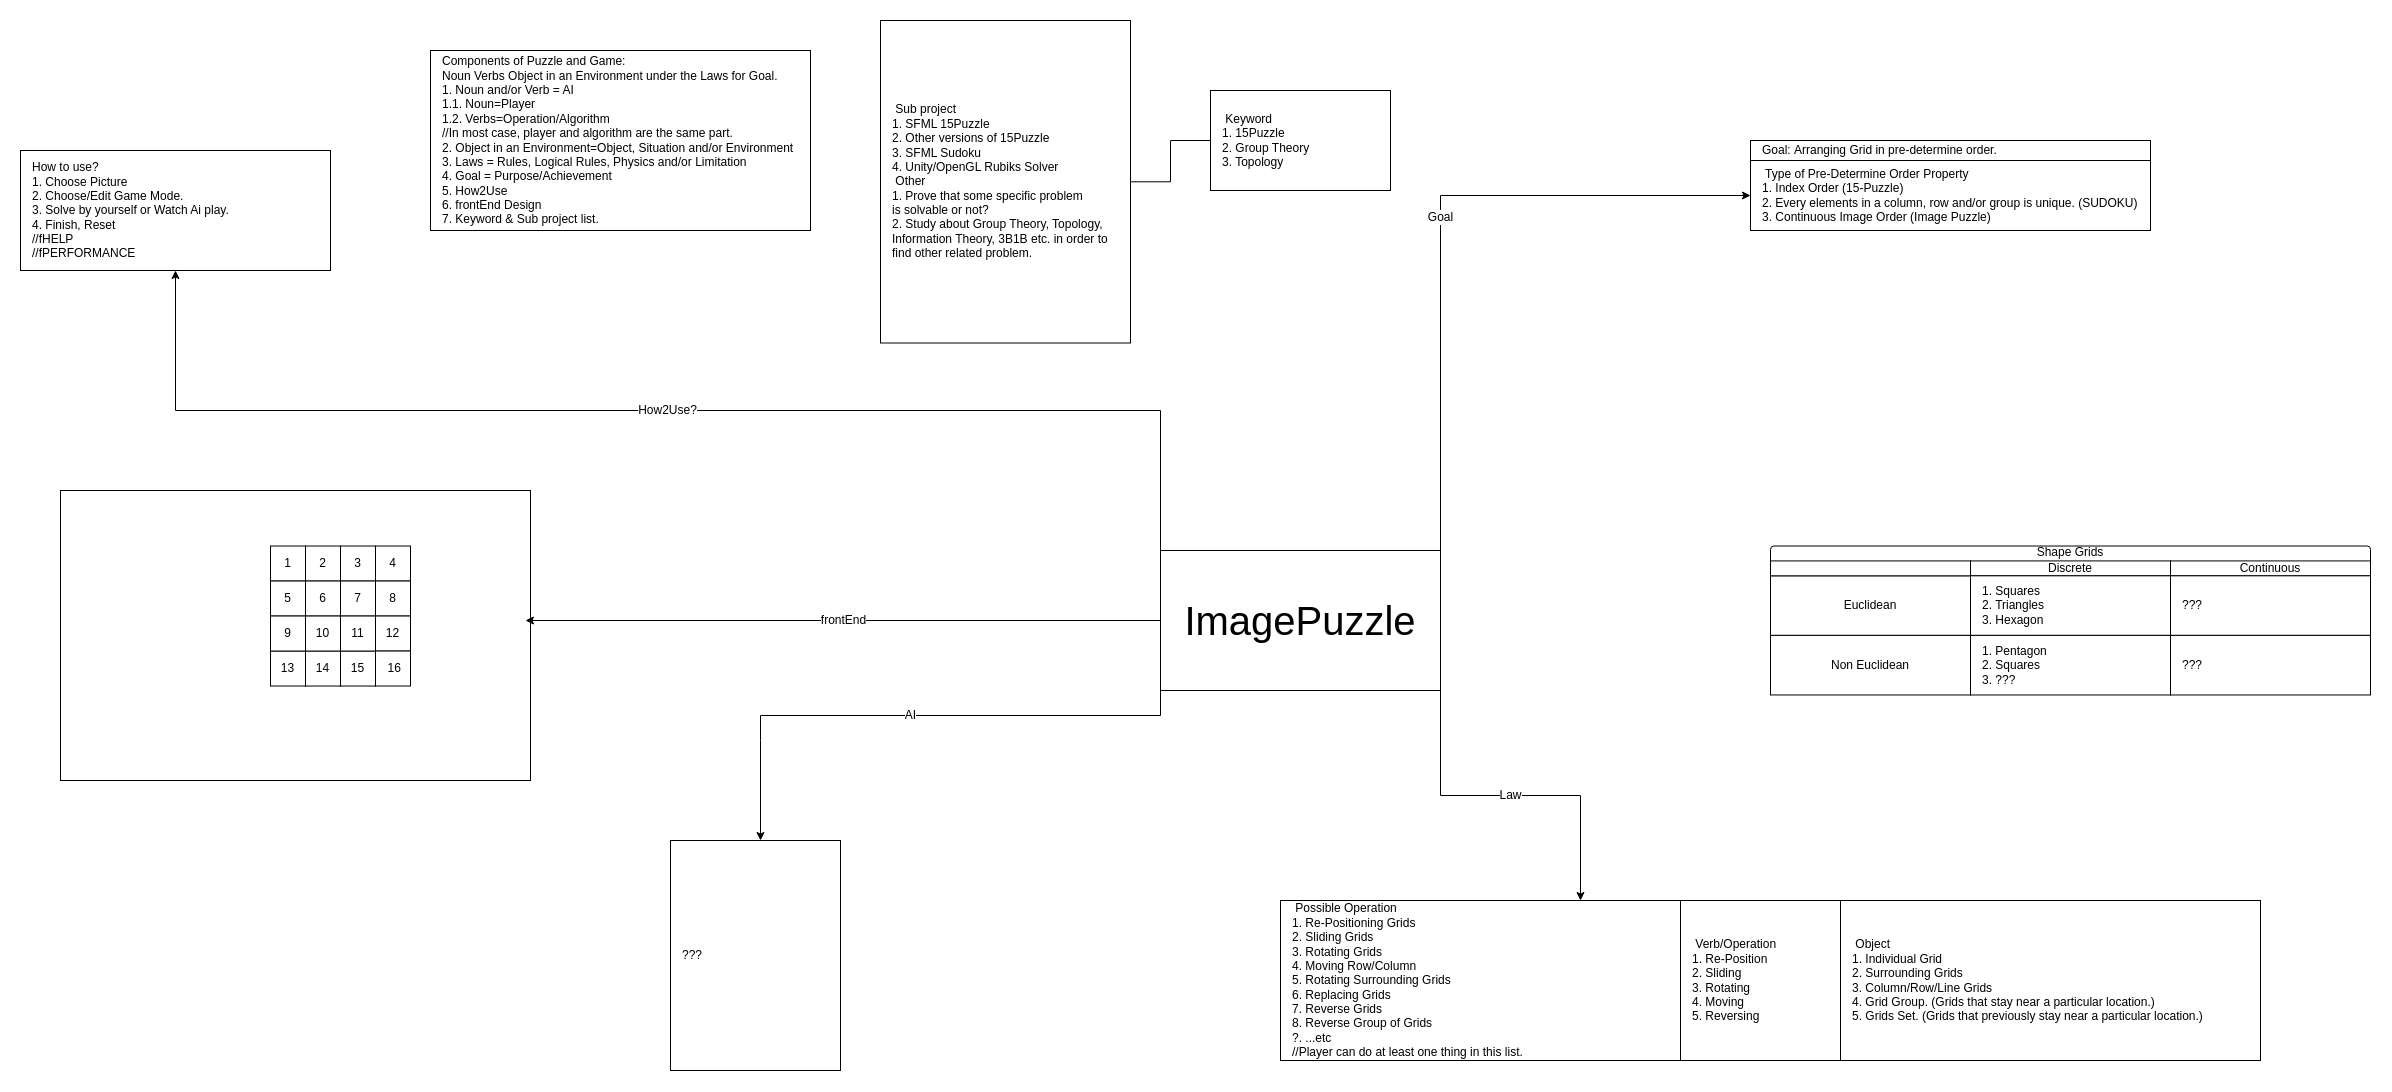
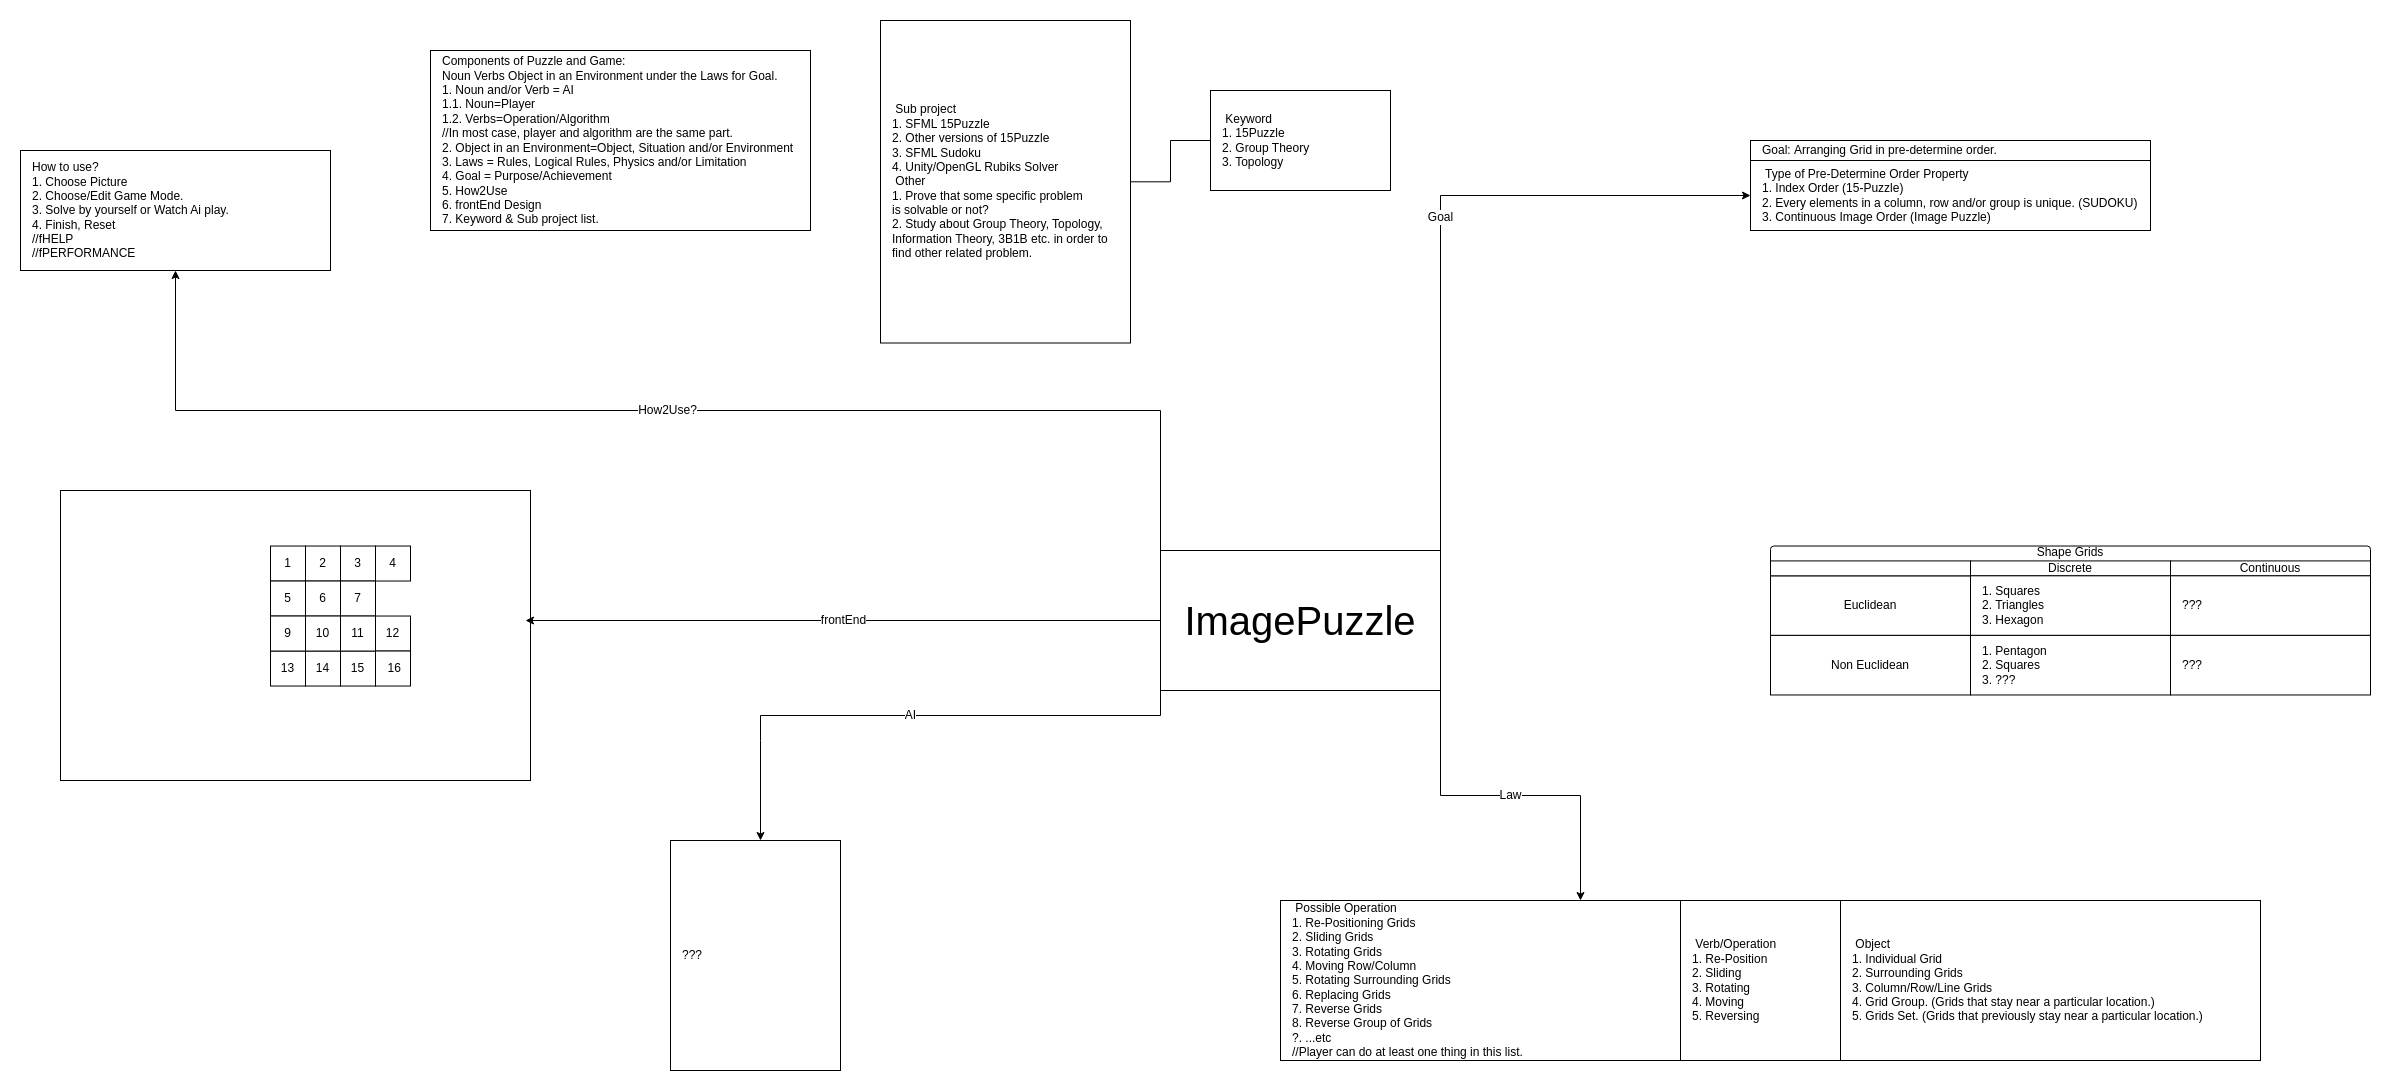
node "8": removed
